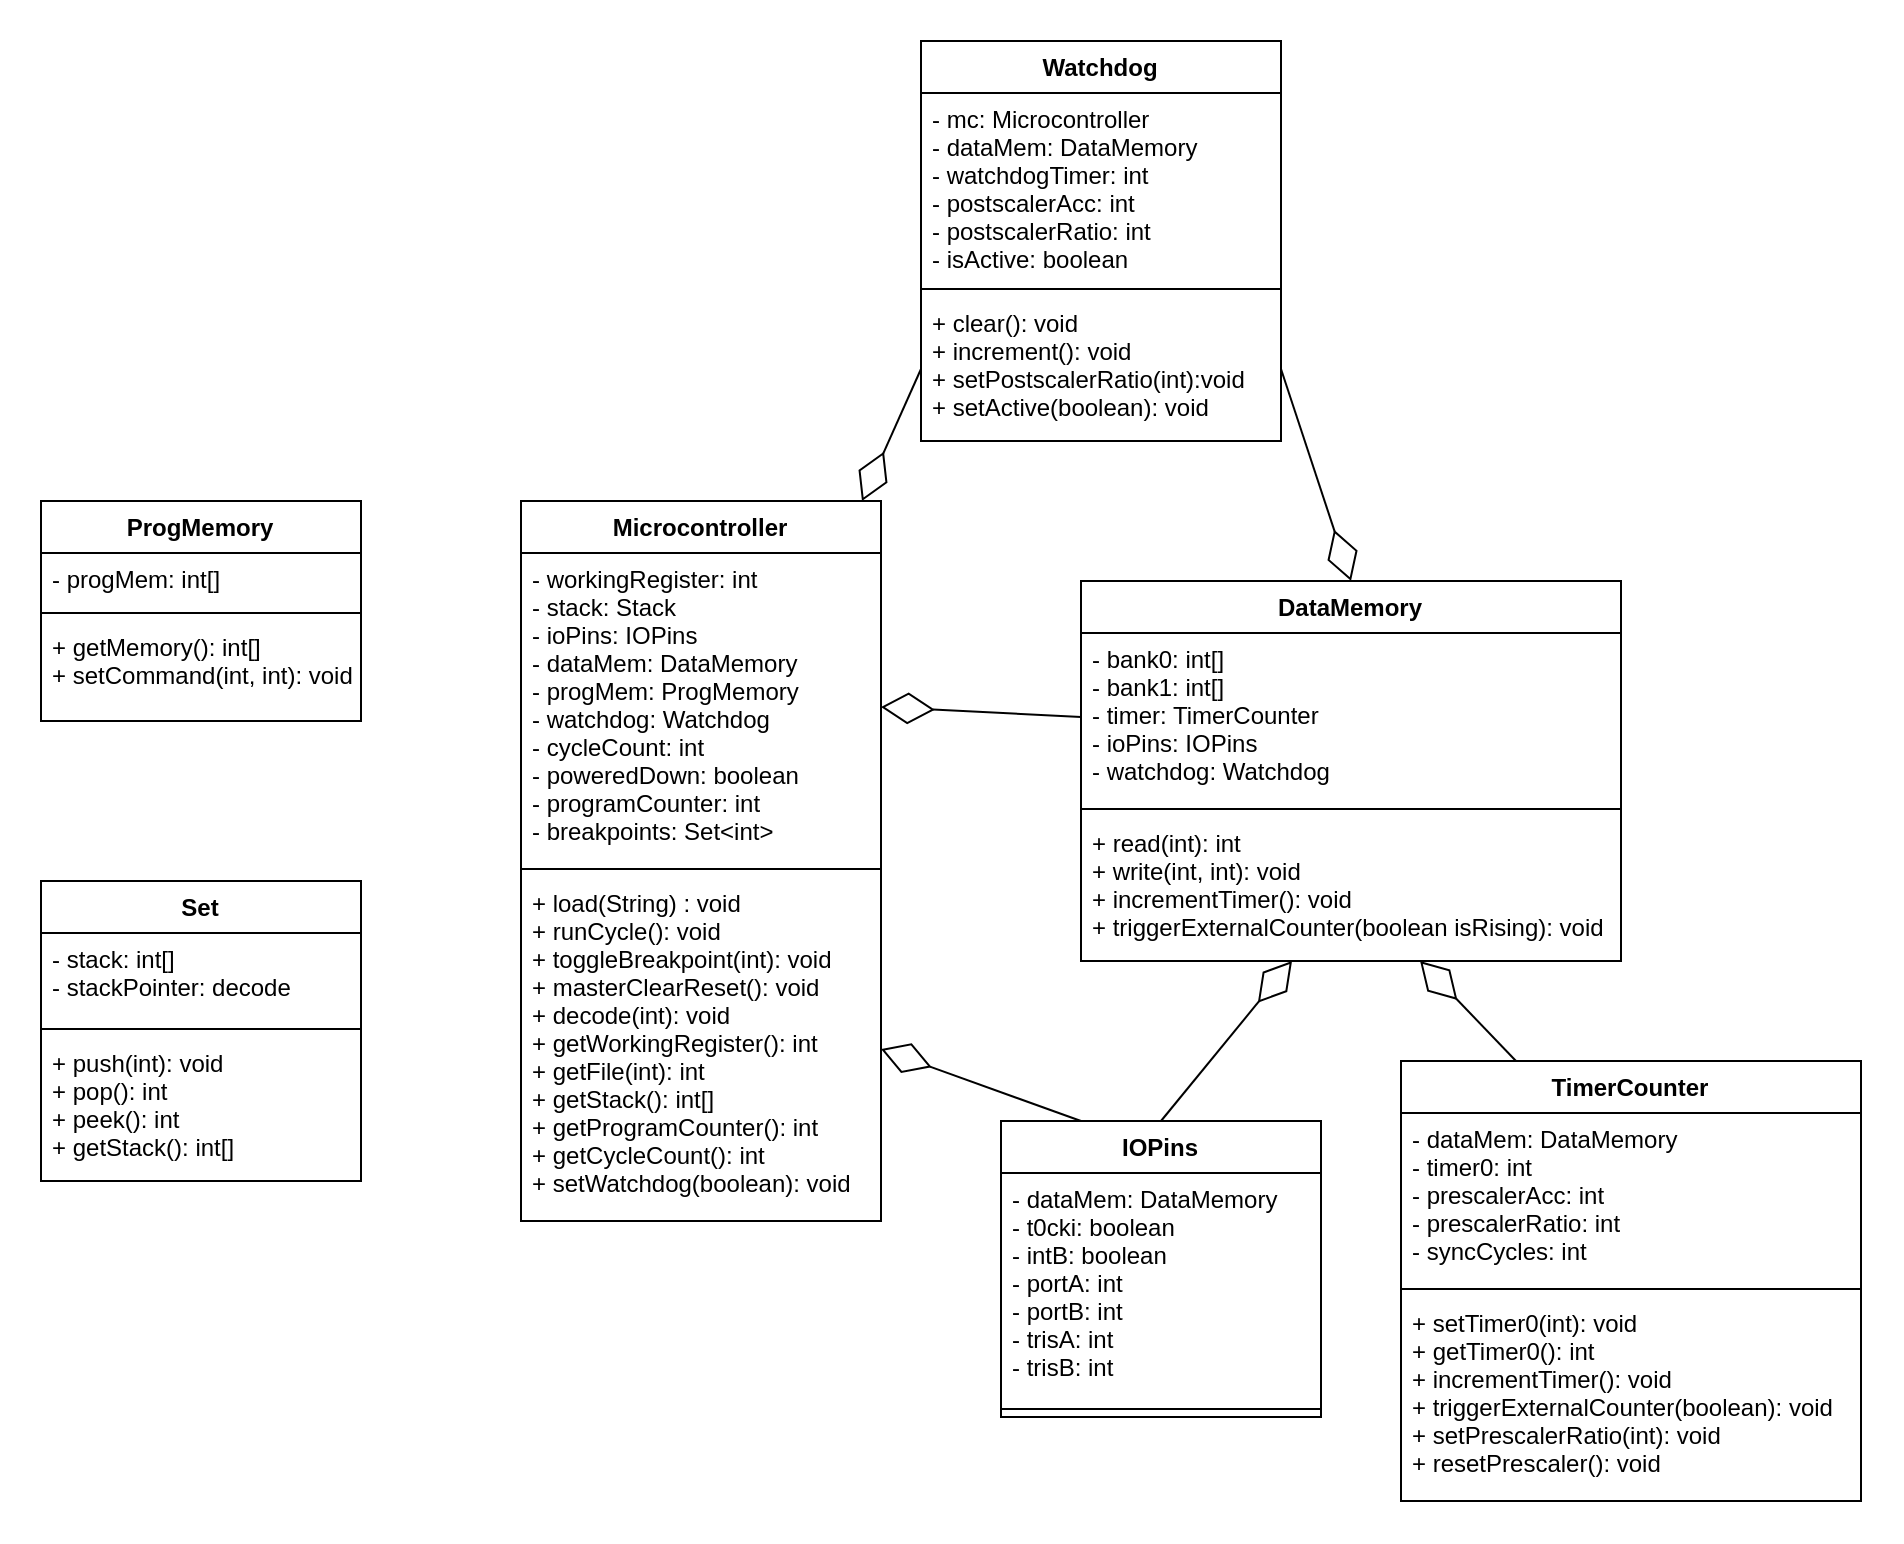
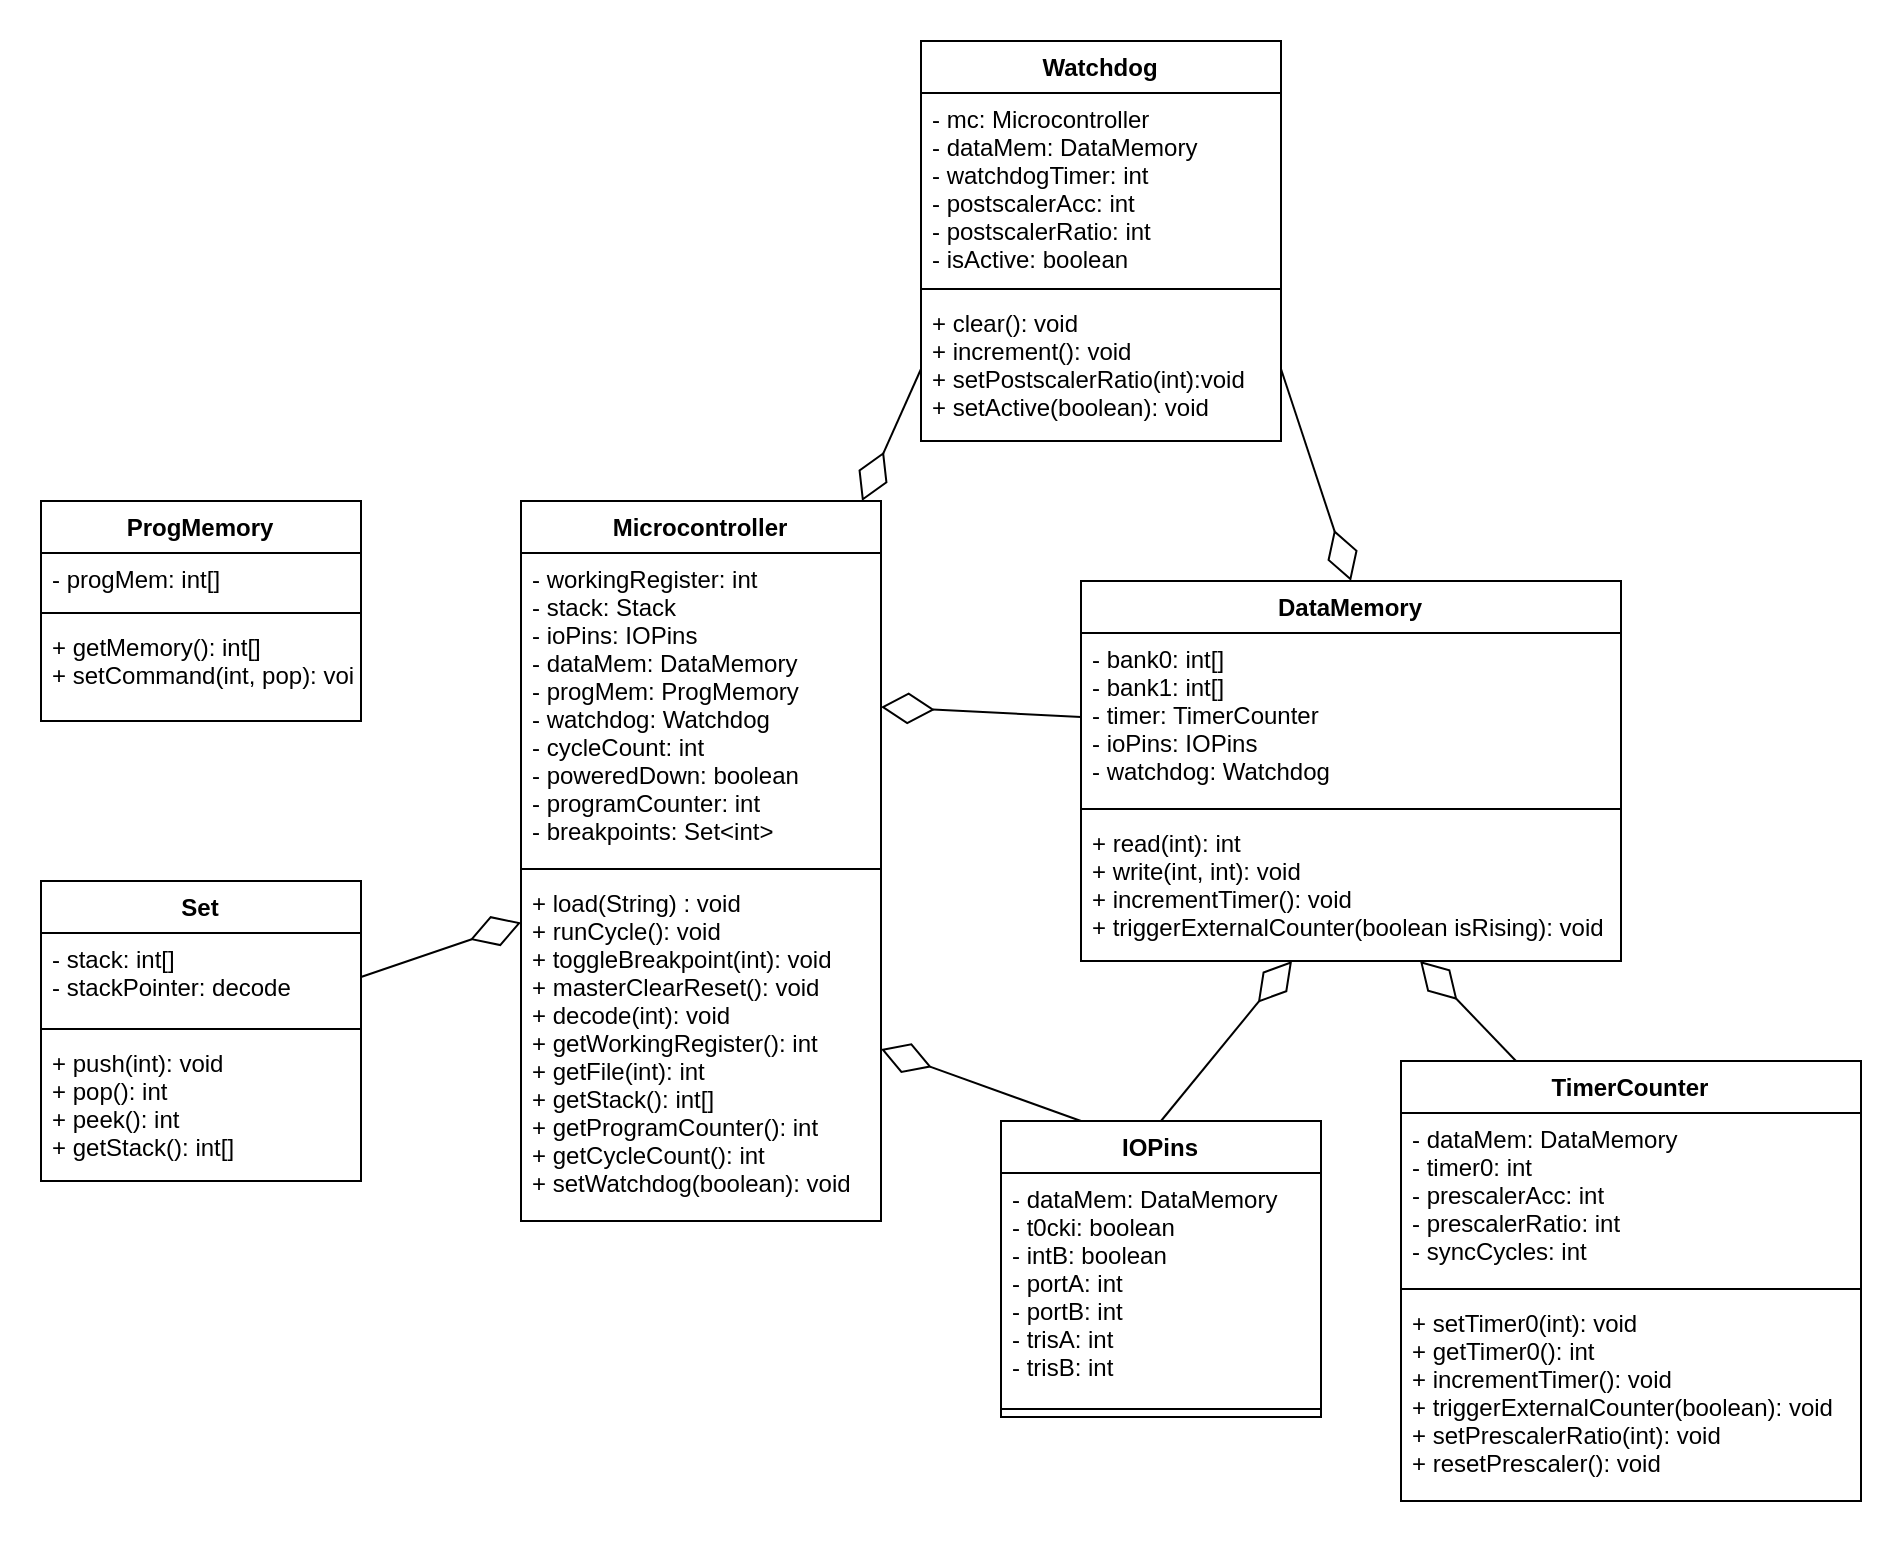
node "+ getMemory(): int[] + setCommand(int, int): void": label "+ getMemory(): int[] + setCommand(int, int): void" -> "+ getMemory(): int[] + setCommand(int, pop): void"
edge "- stack: int[] - stackPointer: decode" -> "Microcontroller": added
